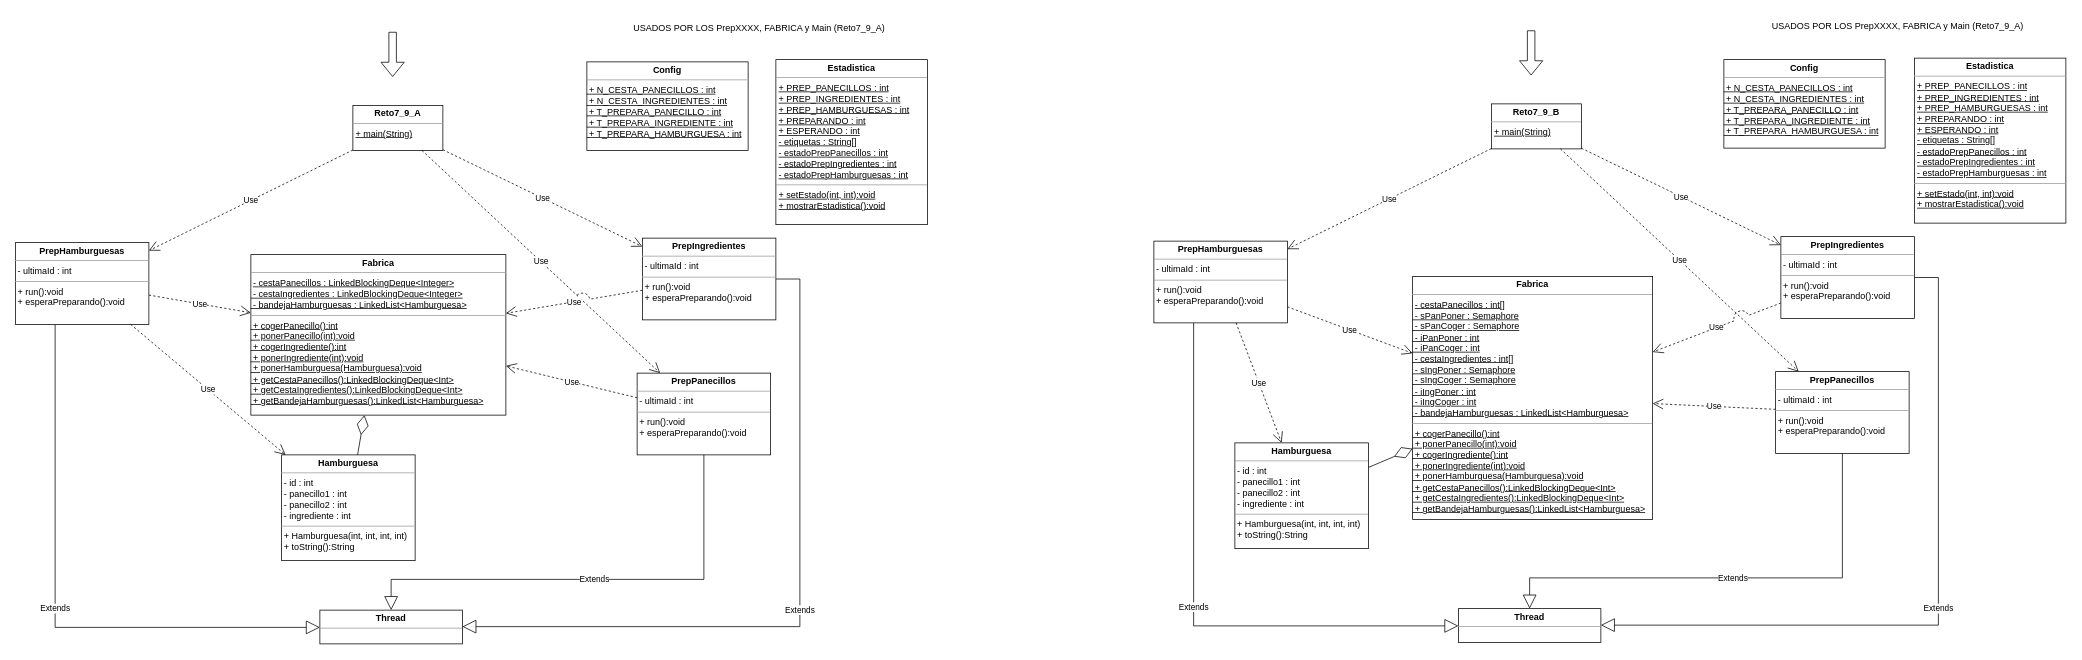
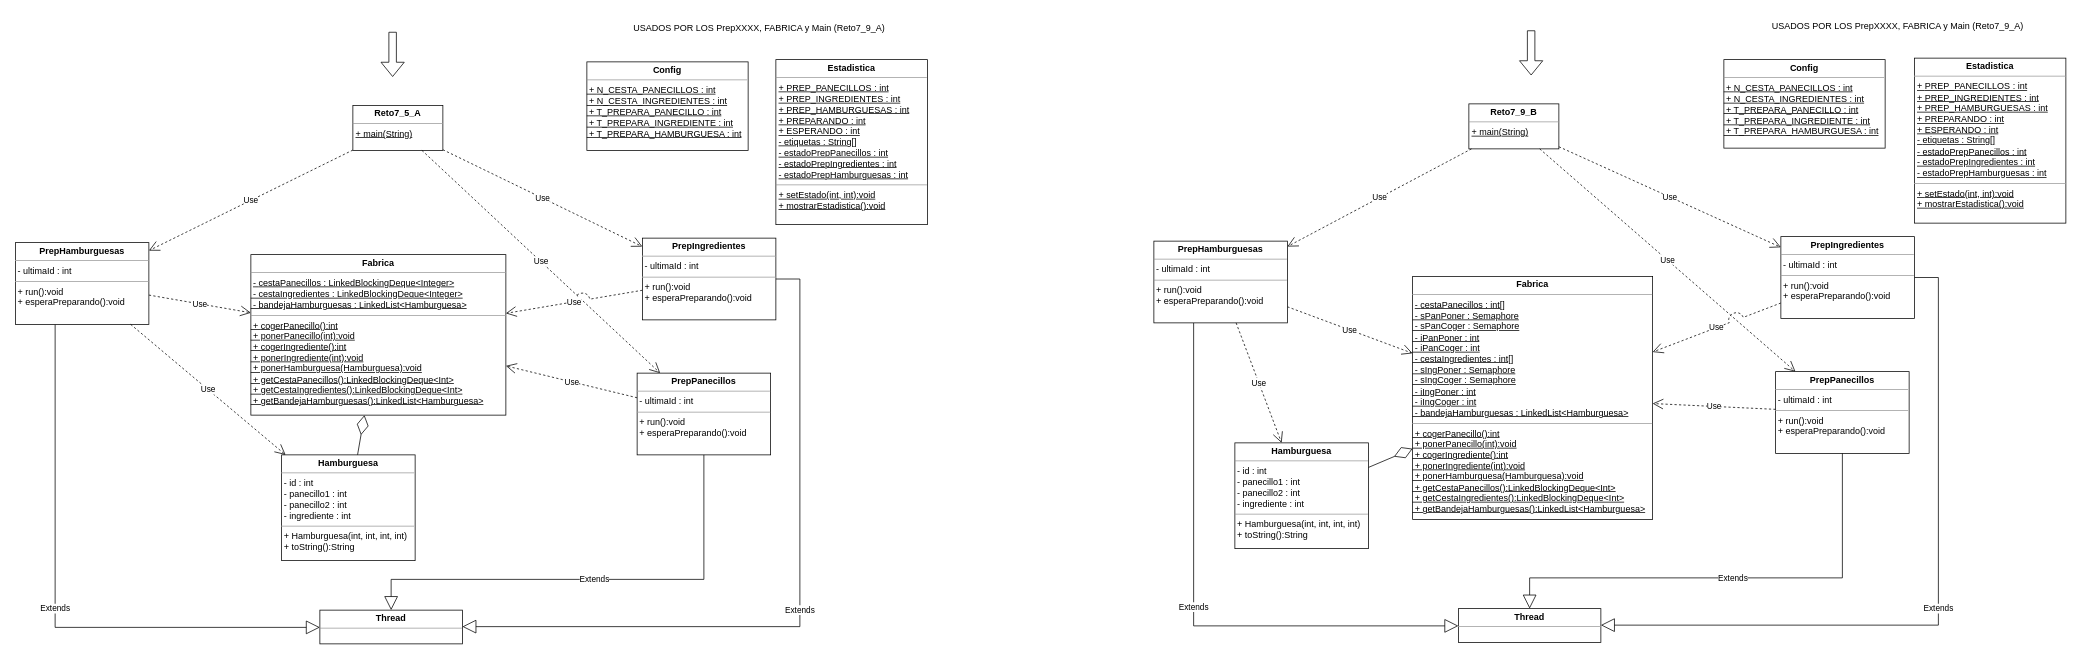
node "Reto7_9_A + main(String)": label "Reto7_9_A + main(String)" -> "Reto7_5_A + main(String)"
node "Reto7_9_B + main(String)": moved (1536, 126) -> (1514, 126)
